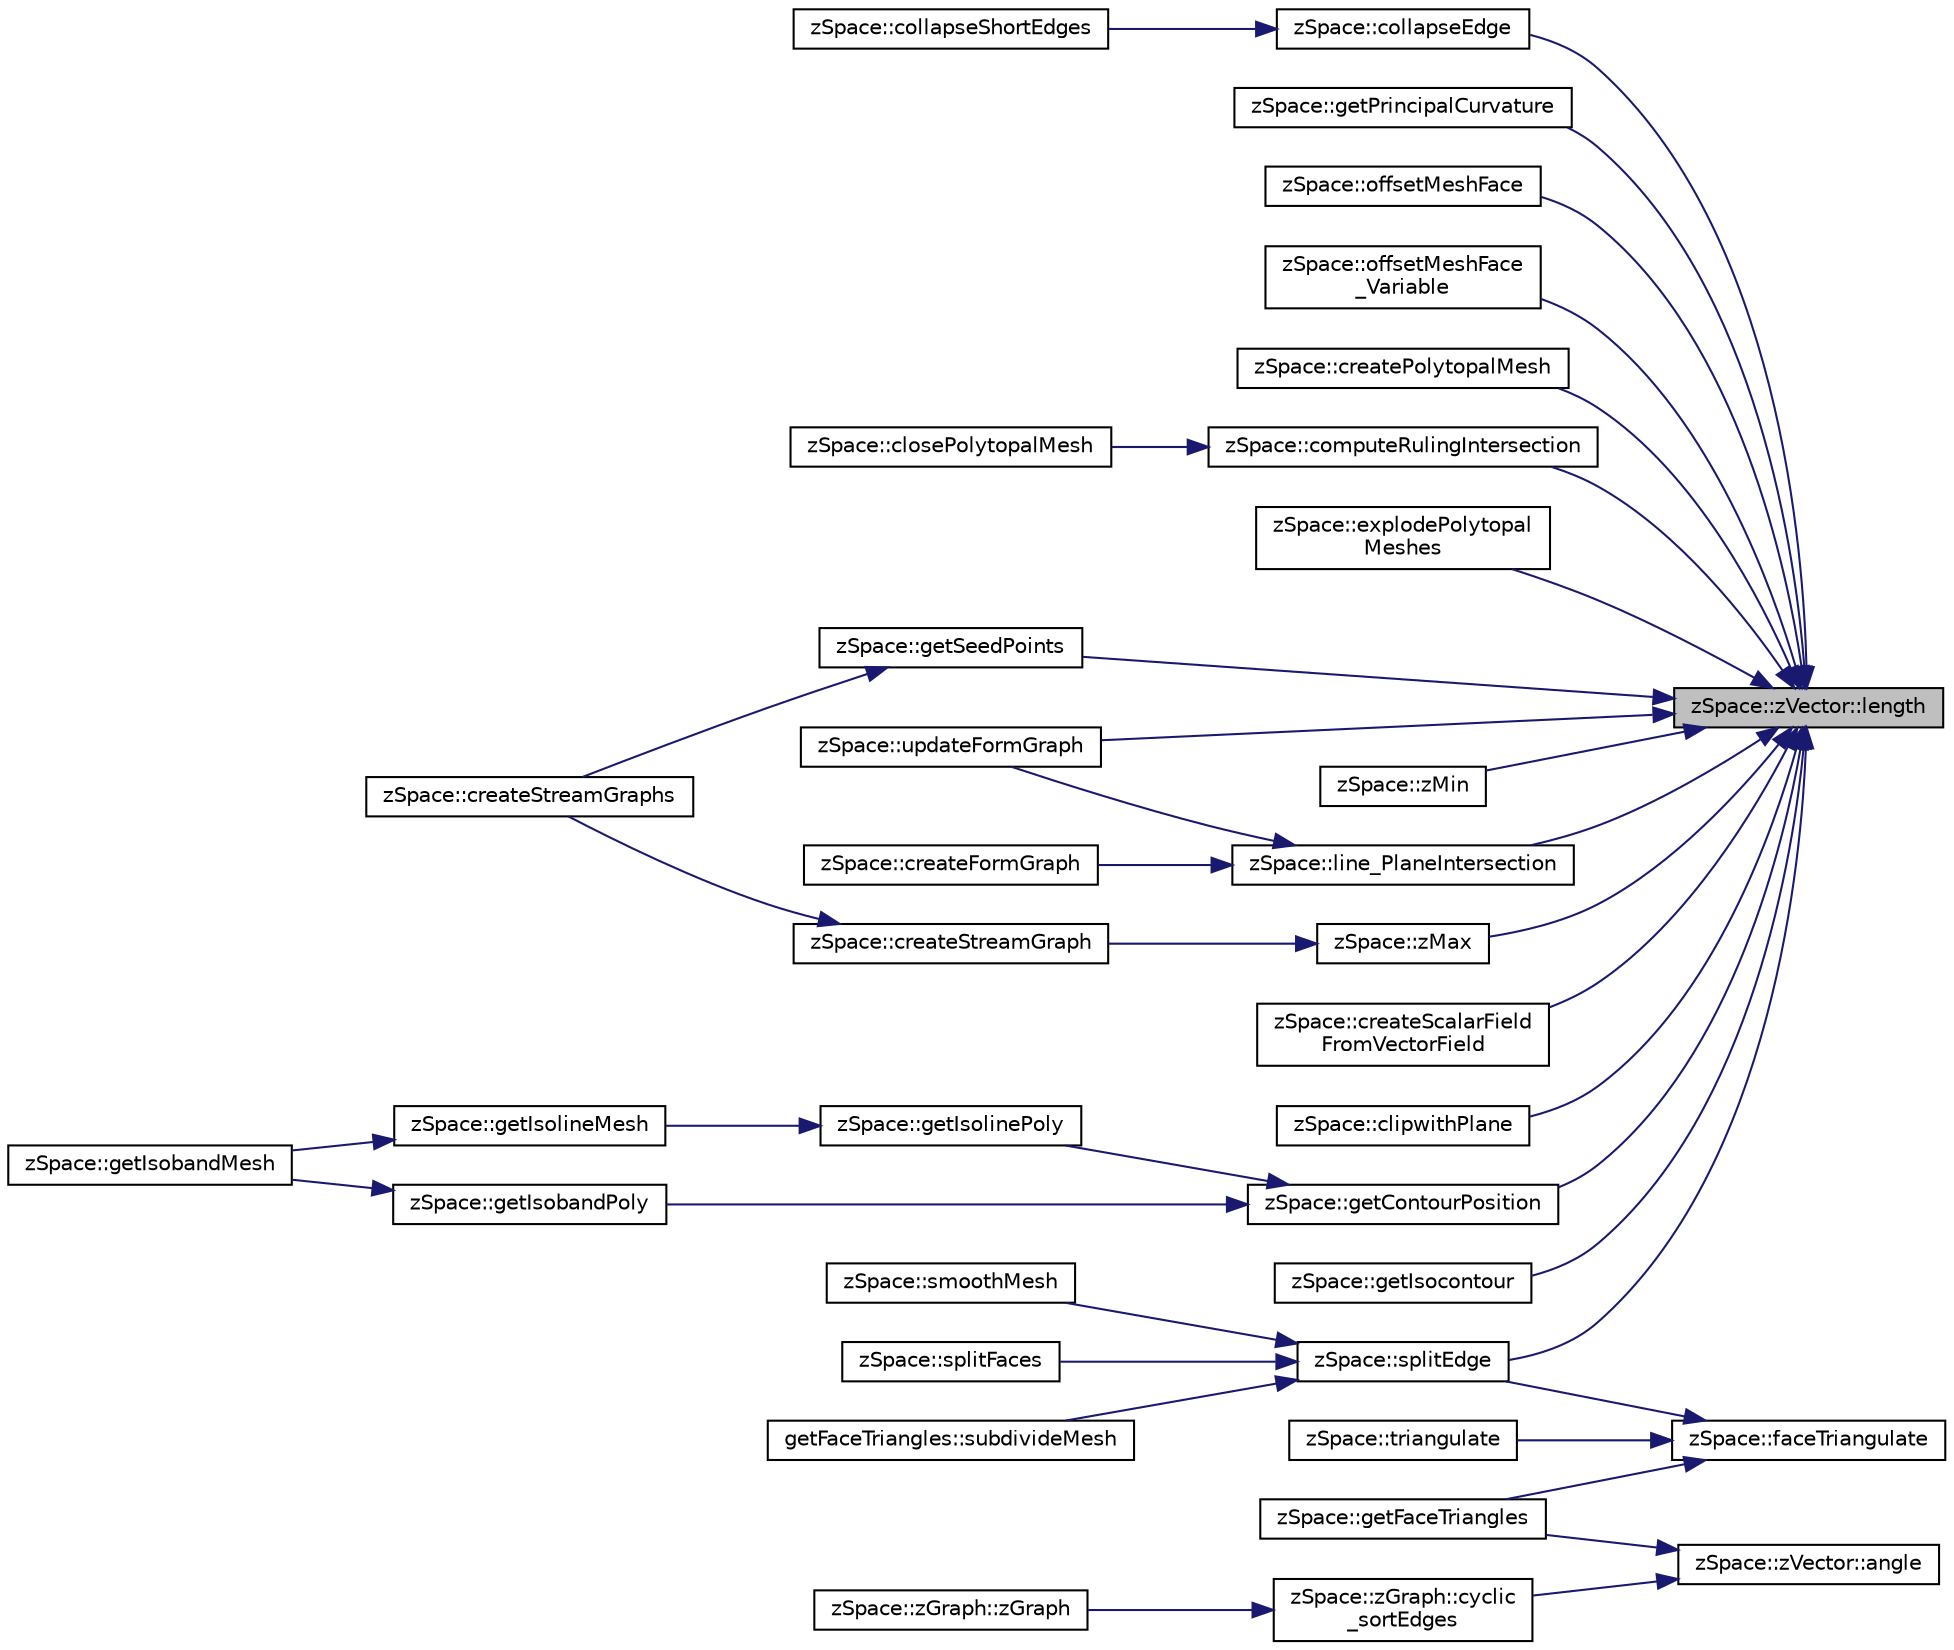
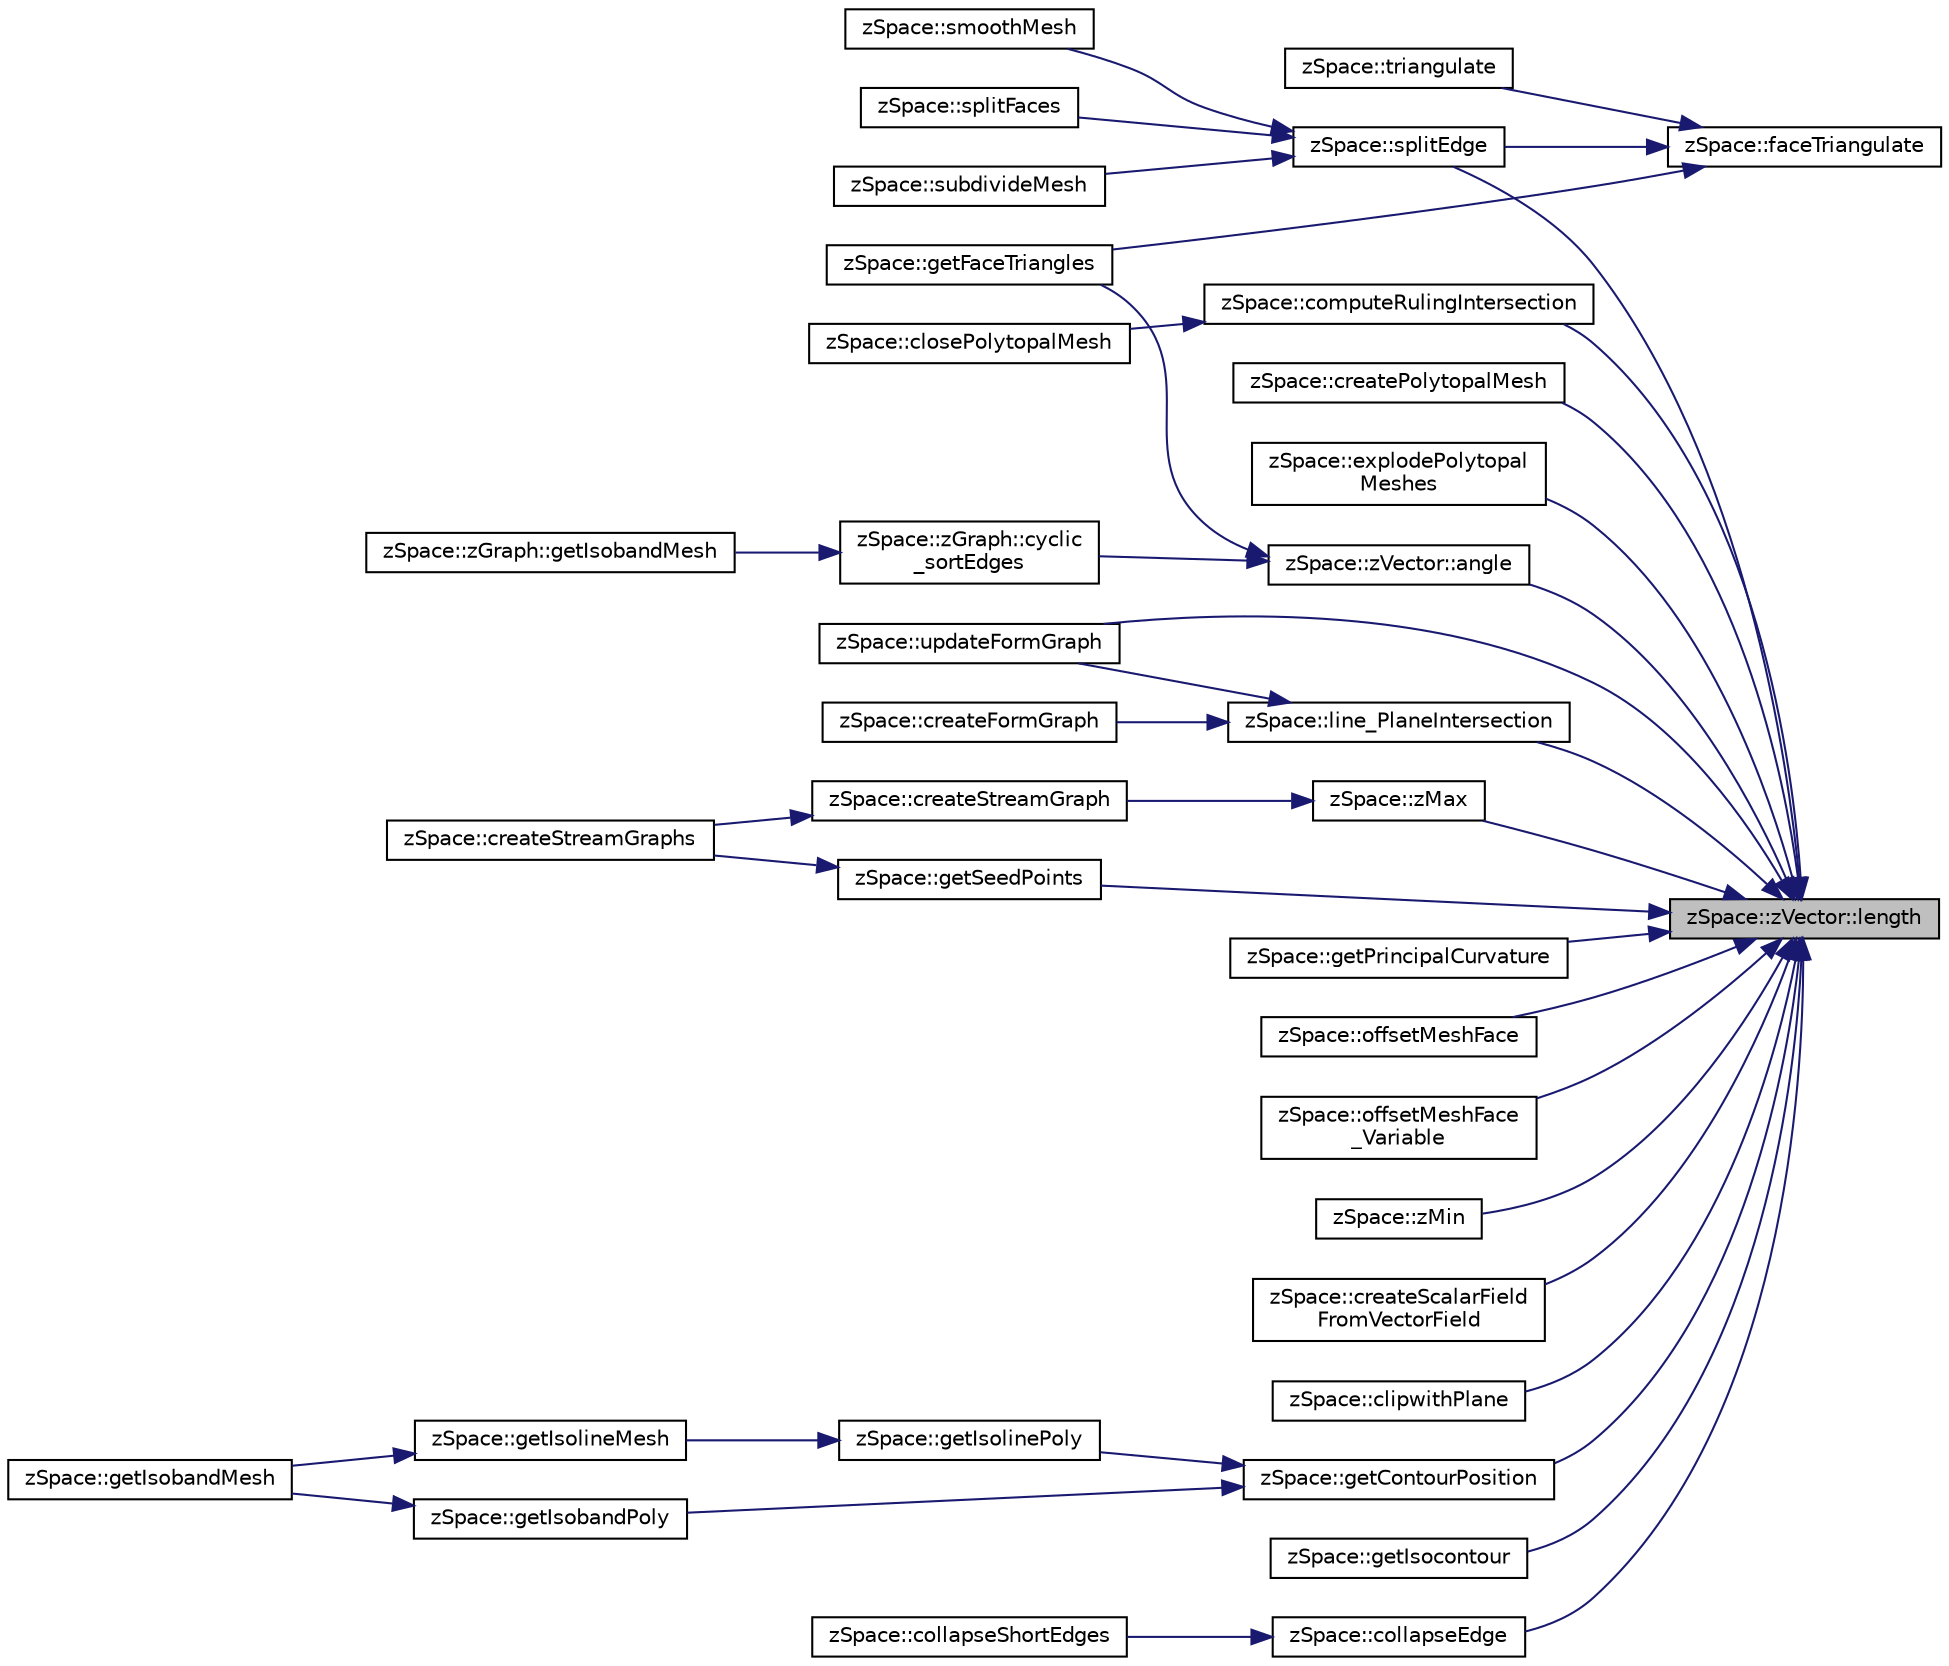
edge "zSpace::zVector::angle" -> "zSpace::zVector::length": added
node "getFaceTriangles::subdivideMesh": label "getFaceTriangles::subdivideMesh" -> "zSpace::subdivideMesh"
node "zSpace::zGraph::zGraph": label "zSpace::zGraph::zGraph" -> "zSpace::zGraph::getIsobandMesh"
